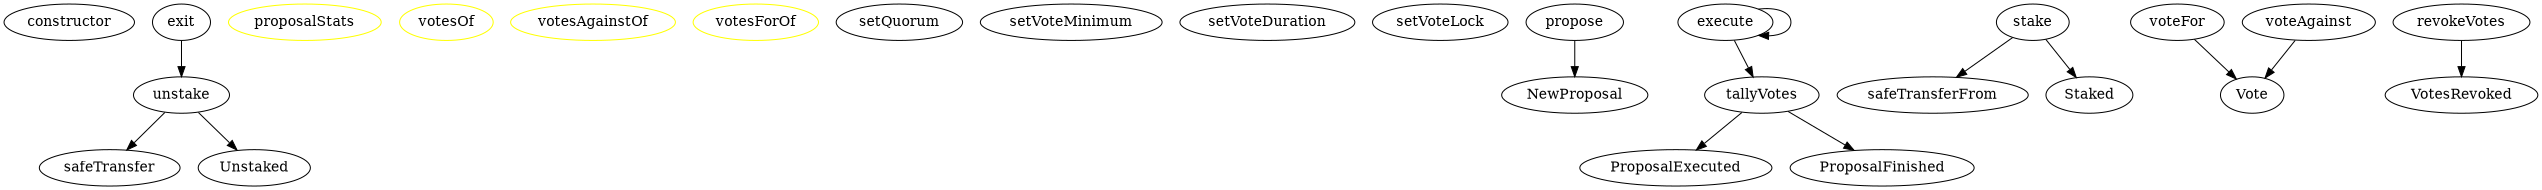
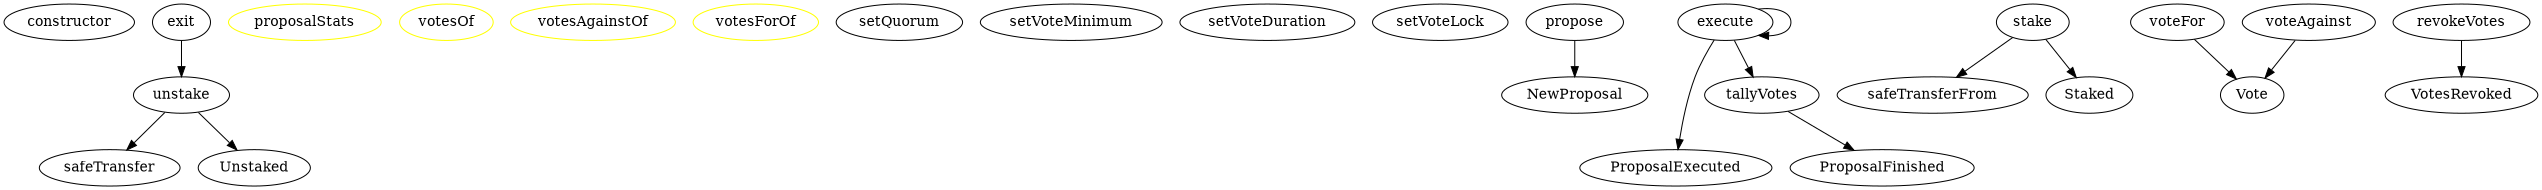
edge "tallyVotes" -> "ProposalExecuted": now "execute" -> "ProposalExecuted"
